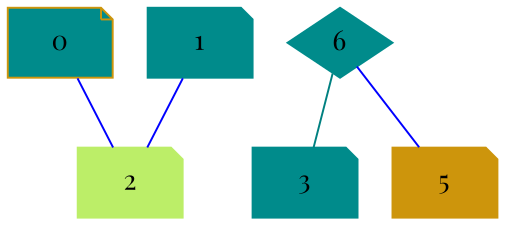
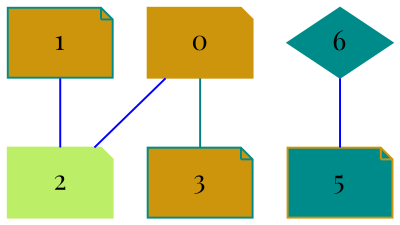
node "0": fillcolor cyan4 -> darkgoldenrod3
node "1": fillcolor cyan4 -> darkgoldenrod3
edge "6" -- "3": now "0" -- "3"
node "3": fillcolor cyan4 -> darkgoldenrod3
node "5": fillcolor darkgoldenrod3 -> cyan4
